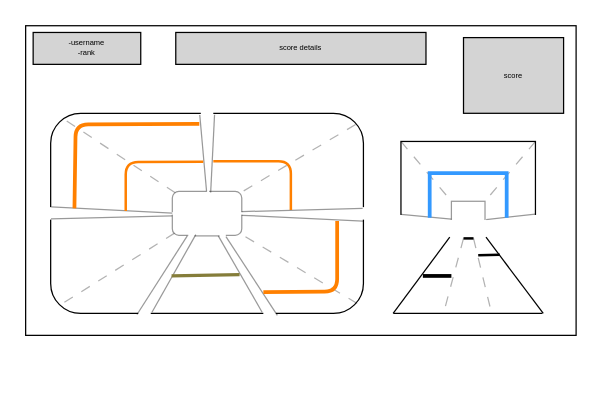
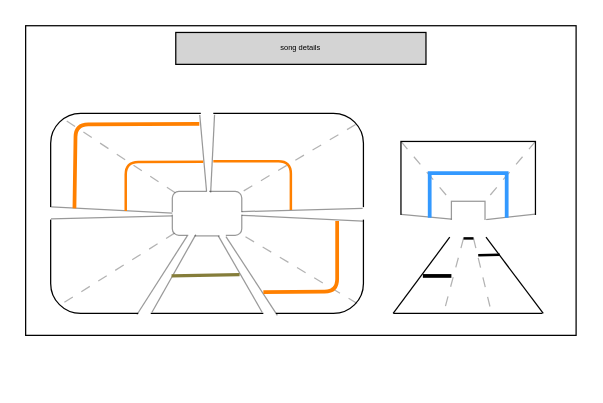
node "-username -rank": removed
node "score details": label "score details" -> "song details"
node "score": removed
